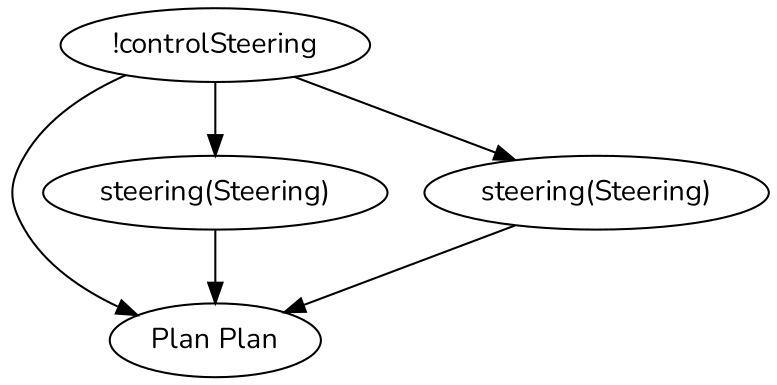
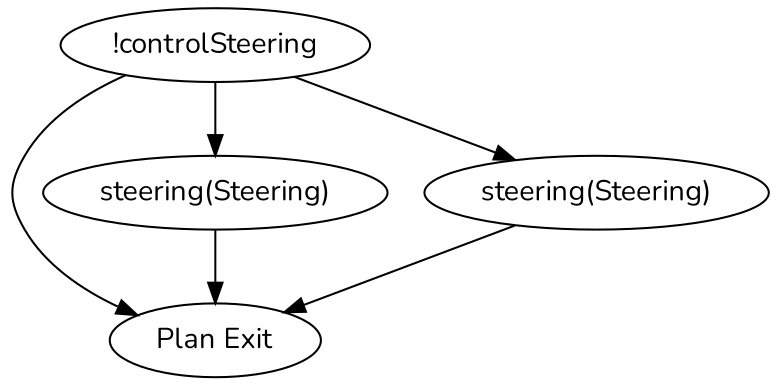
node "Plan Plan": label "Plan Plan" -> "Plan Exit"
